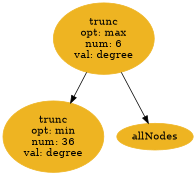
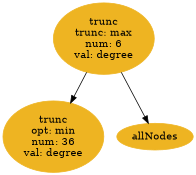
node "trunc opt: max num: 6 val: degree": label "trunc opt: max num: 6 val: degree" -> "trunc trunc: max num: 6 val: degree"
